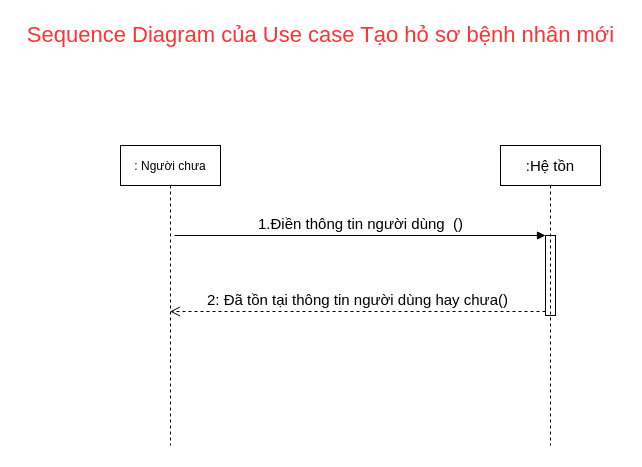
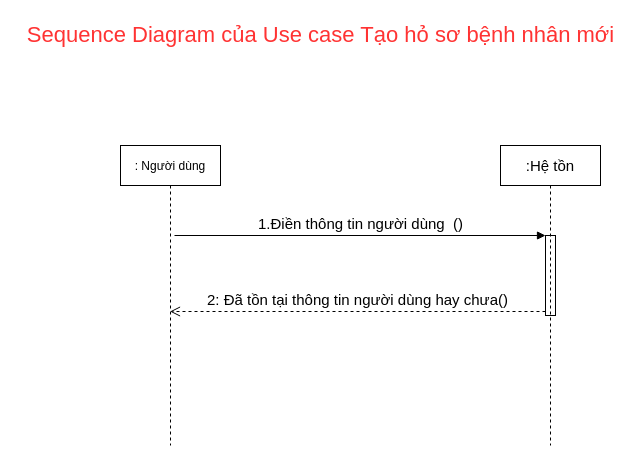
node ": Người chưa": label ": Người chưa" -> ": Người dùng"
